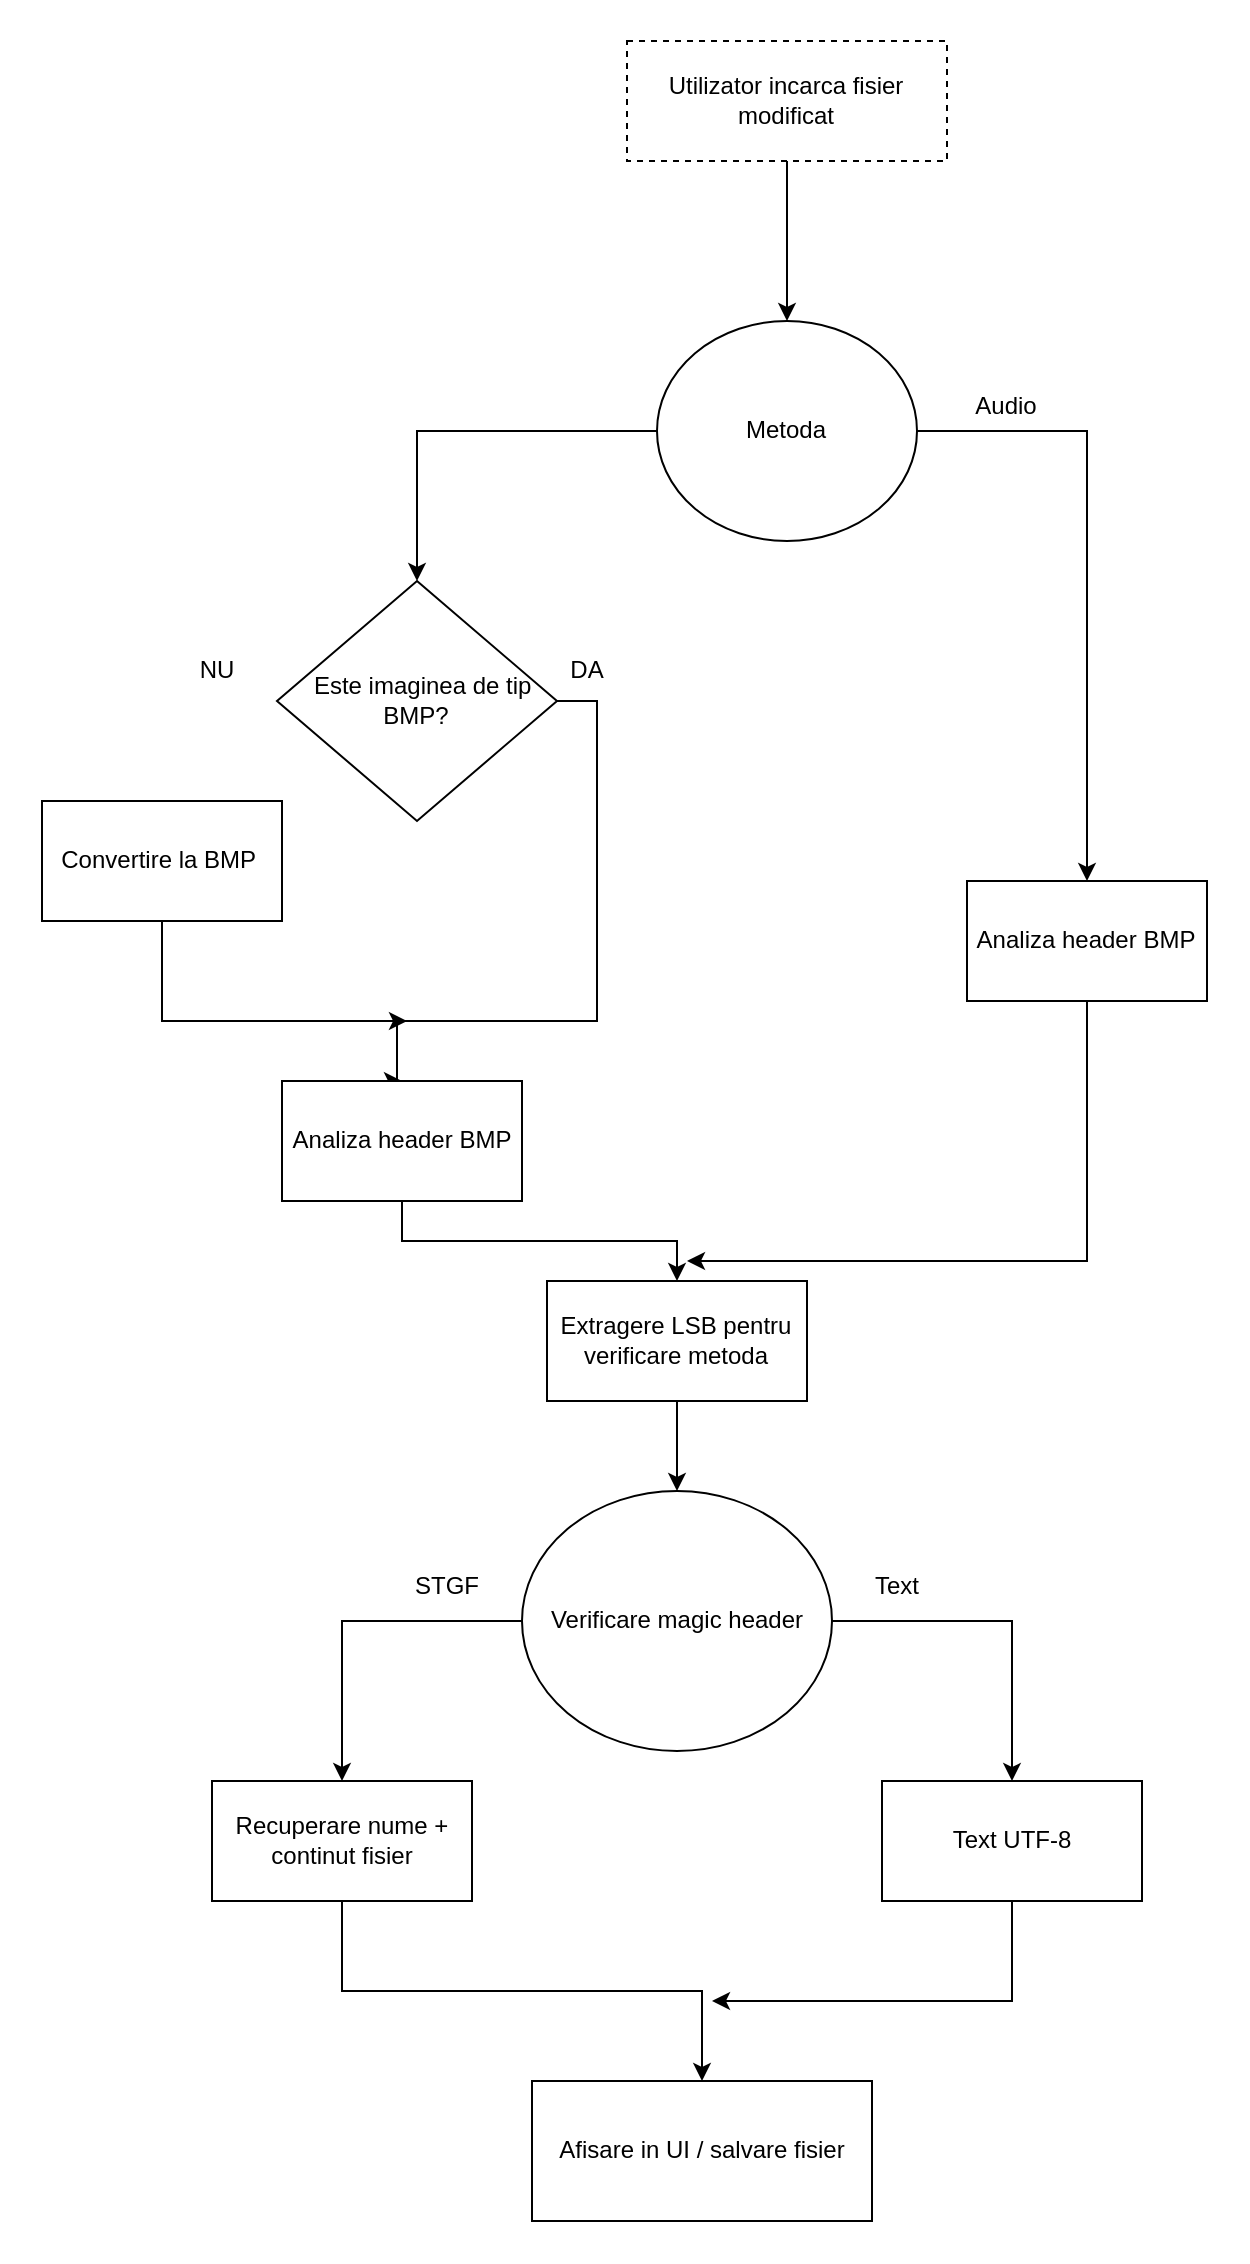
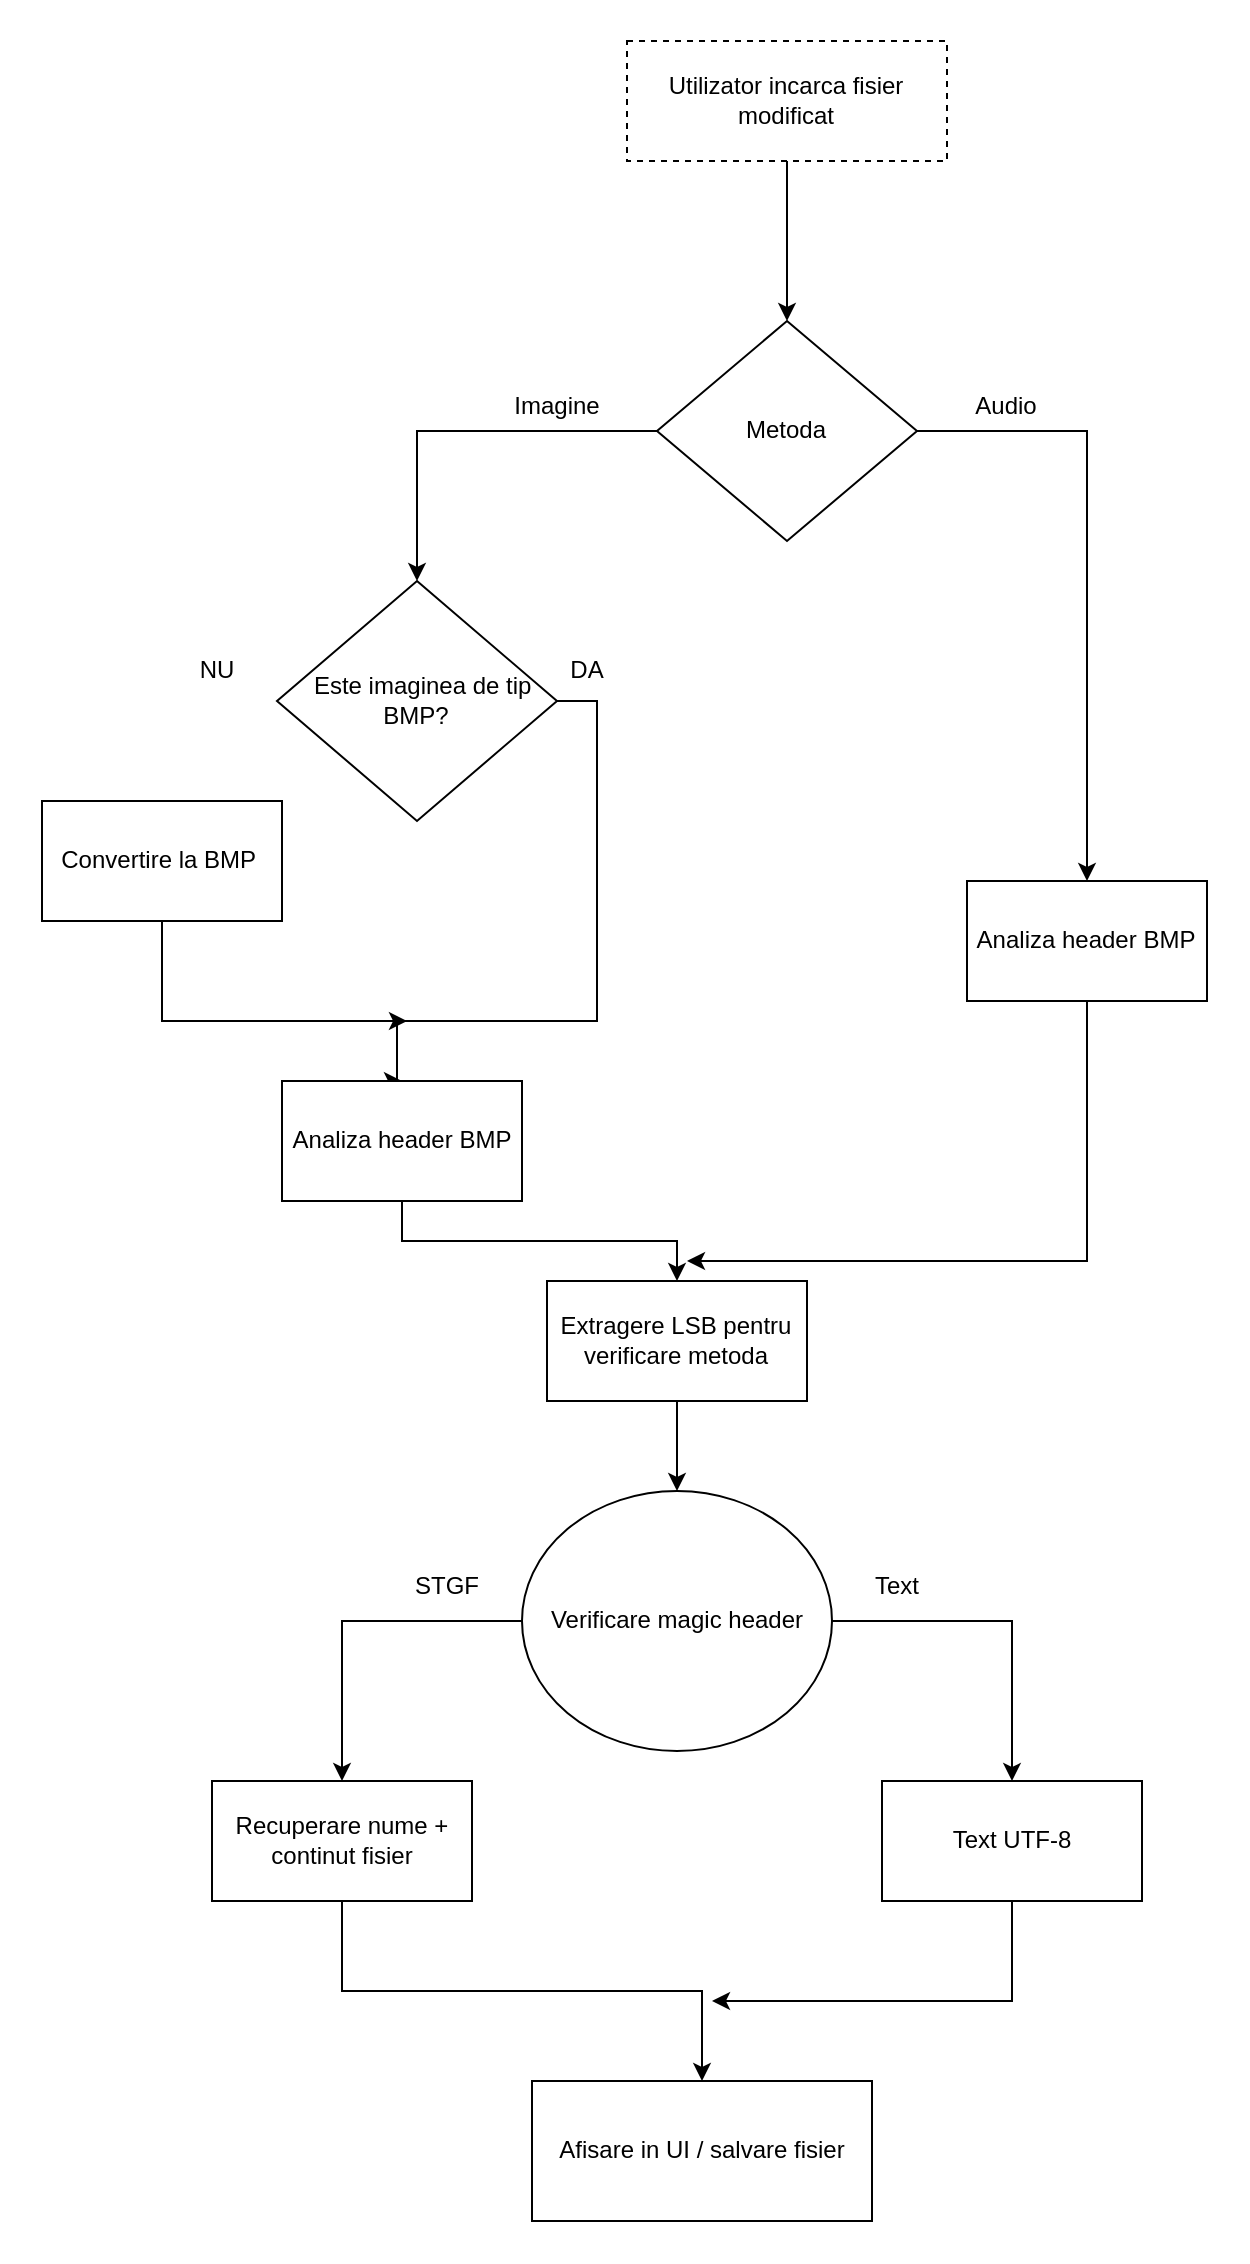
node "Imagine": added
node "Metoda": shape ellipse -> diamond
